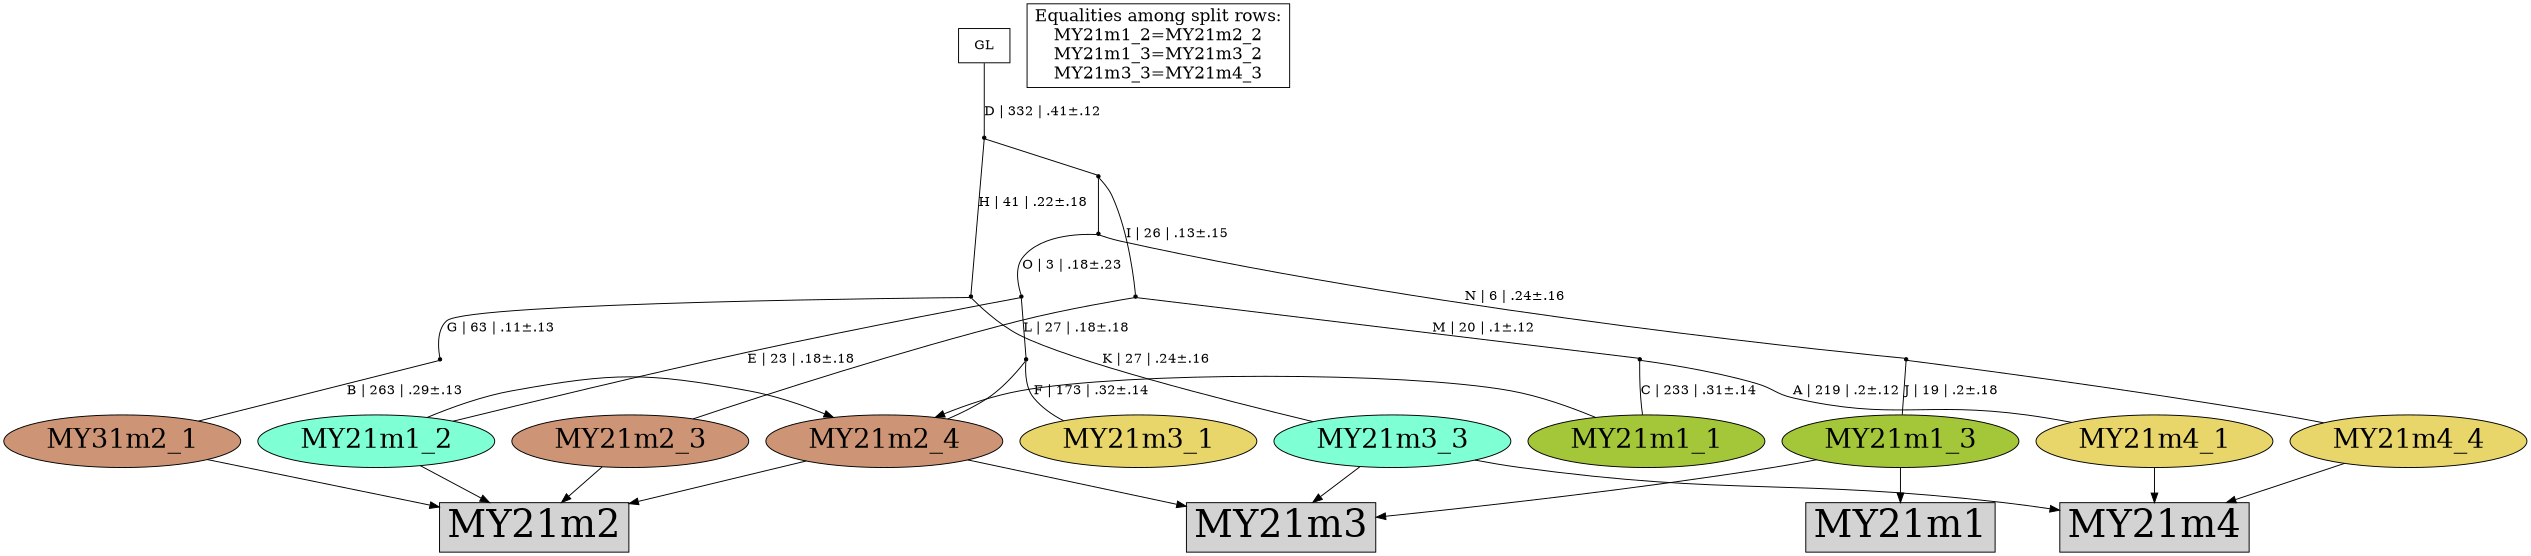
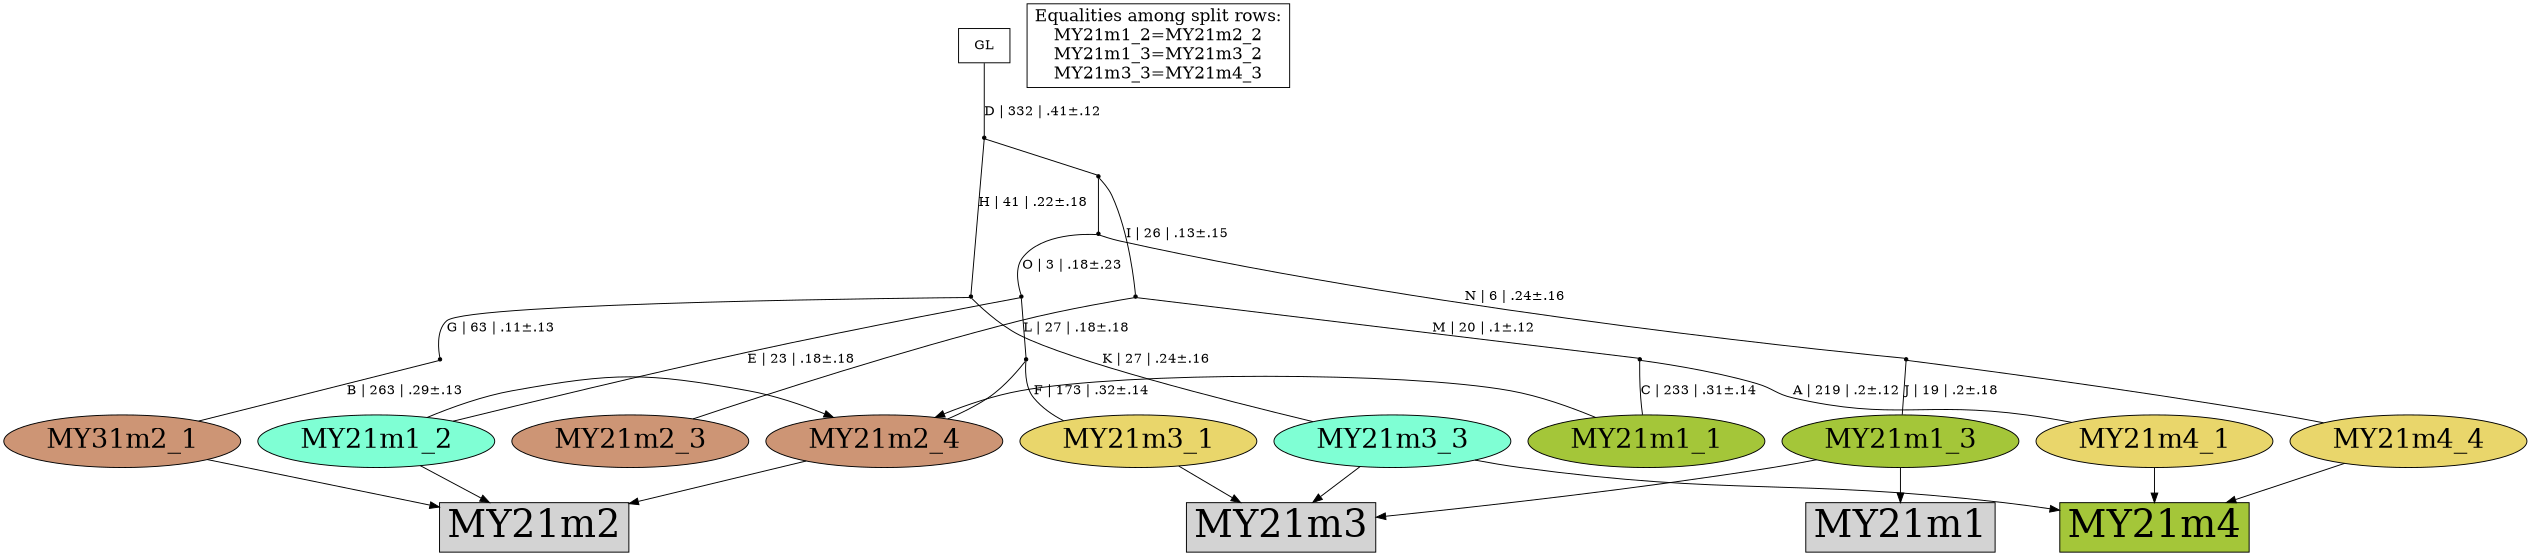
edge "MY21m2_3" -> "MY21m2": removed
edge "MY21m2_4" -> "MY21m3": now "MY21m3_1" -> "MY21m3"
node "MY21m4": fillcolor lightgrey -> #a4c639
